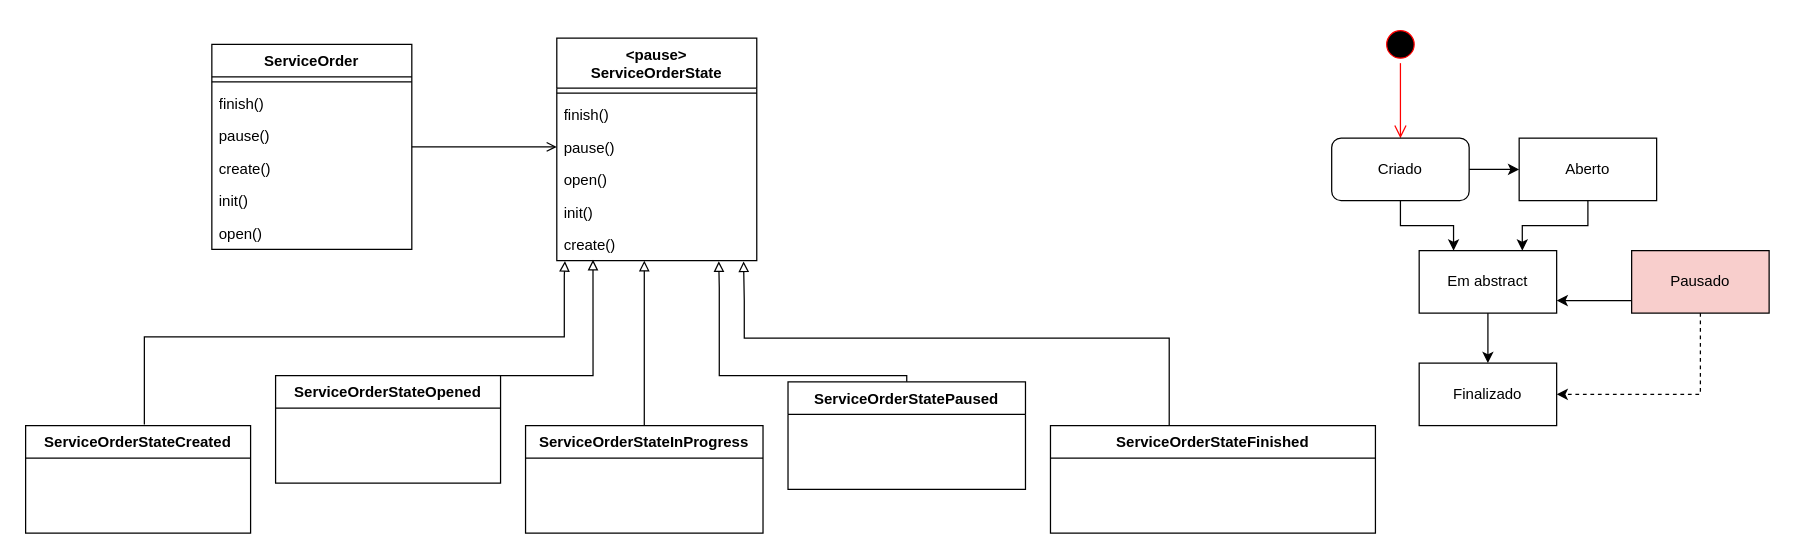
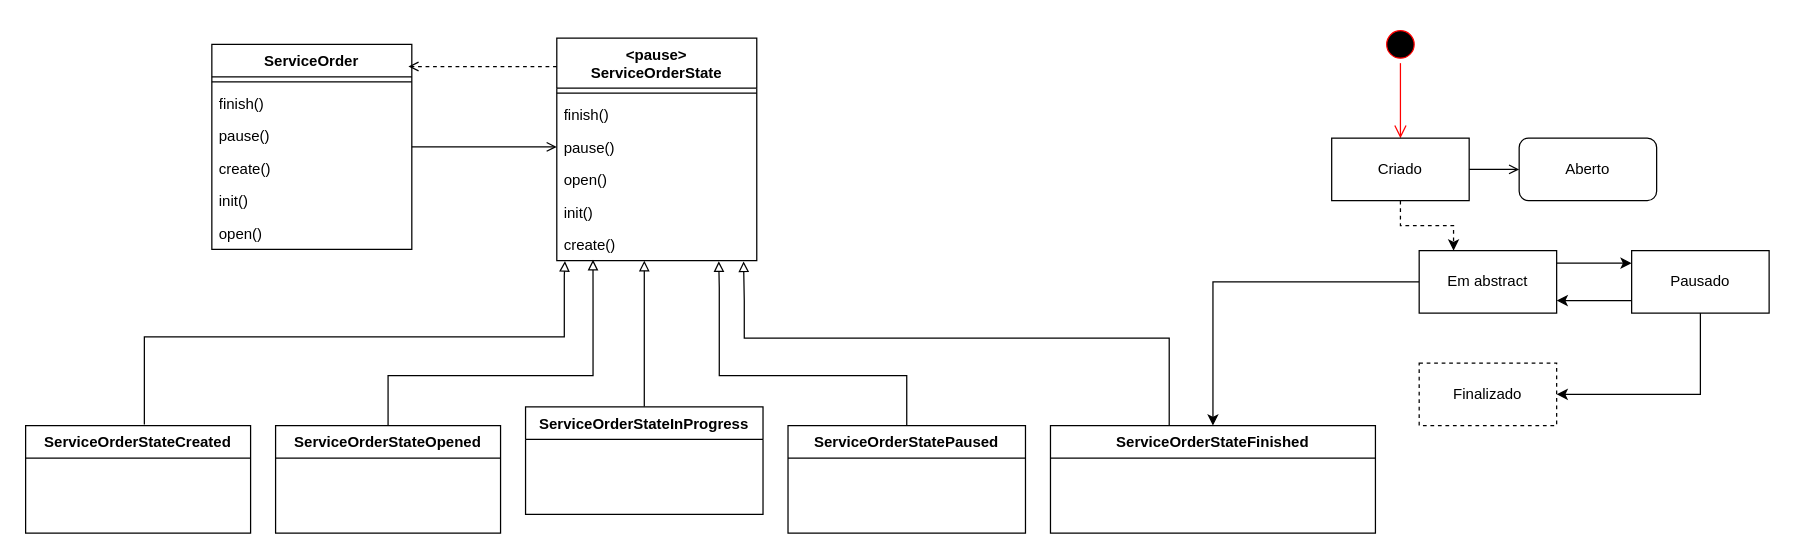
edge "<pause> ServiceOrderState" -> "ServiceOrder": added
node "Criado": shape rounded rectangle -> rectangle
edge "Criado" -> "Aberto": arrowhead classic -> open
node "Aberto": shape rectangle -> rounded rectangle
edge "Criado" -> "Em abstract": style solid -> dashed
edge "Aberto" -> "Em abstract": removed
edge "Em abstract" -> "Pausado": added
node "Pausado": fillcolor #f8cecc -> #ffffff
edge "Em abstract" -> "Finalizado": now "Em abstract" -> "ServiceOrderStateFinished"
node "Finalizado": style solid -> dashed
edge "Pausado" -> "Finalizado": style dashed -> solid
node "ServiceOrderStateOpened": moved (388, 429) -> (388, 479)
node "ServiceOrderStatePaused": moved (907, 436) -> (907, 479)
node "ServiceOrderStateInProgress": moved (644, 479) -> (644, 461)
